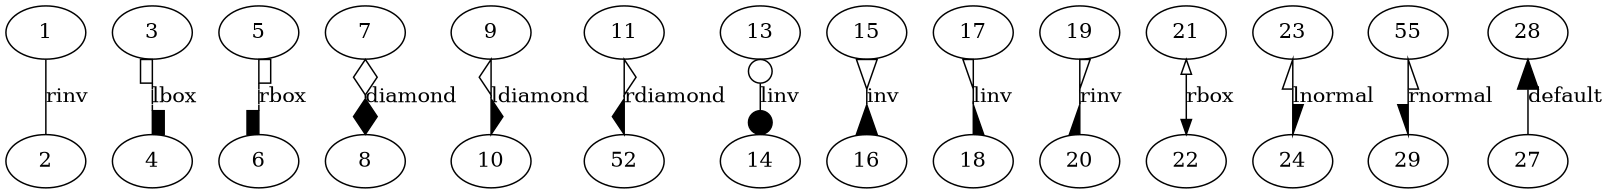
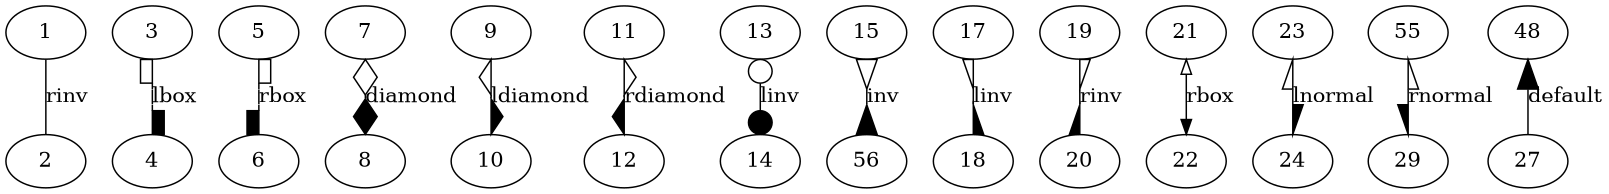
node "28": label "28" -> "48"
node "52": label "52" -> "12"
node "16": label "16" -> "56"
